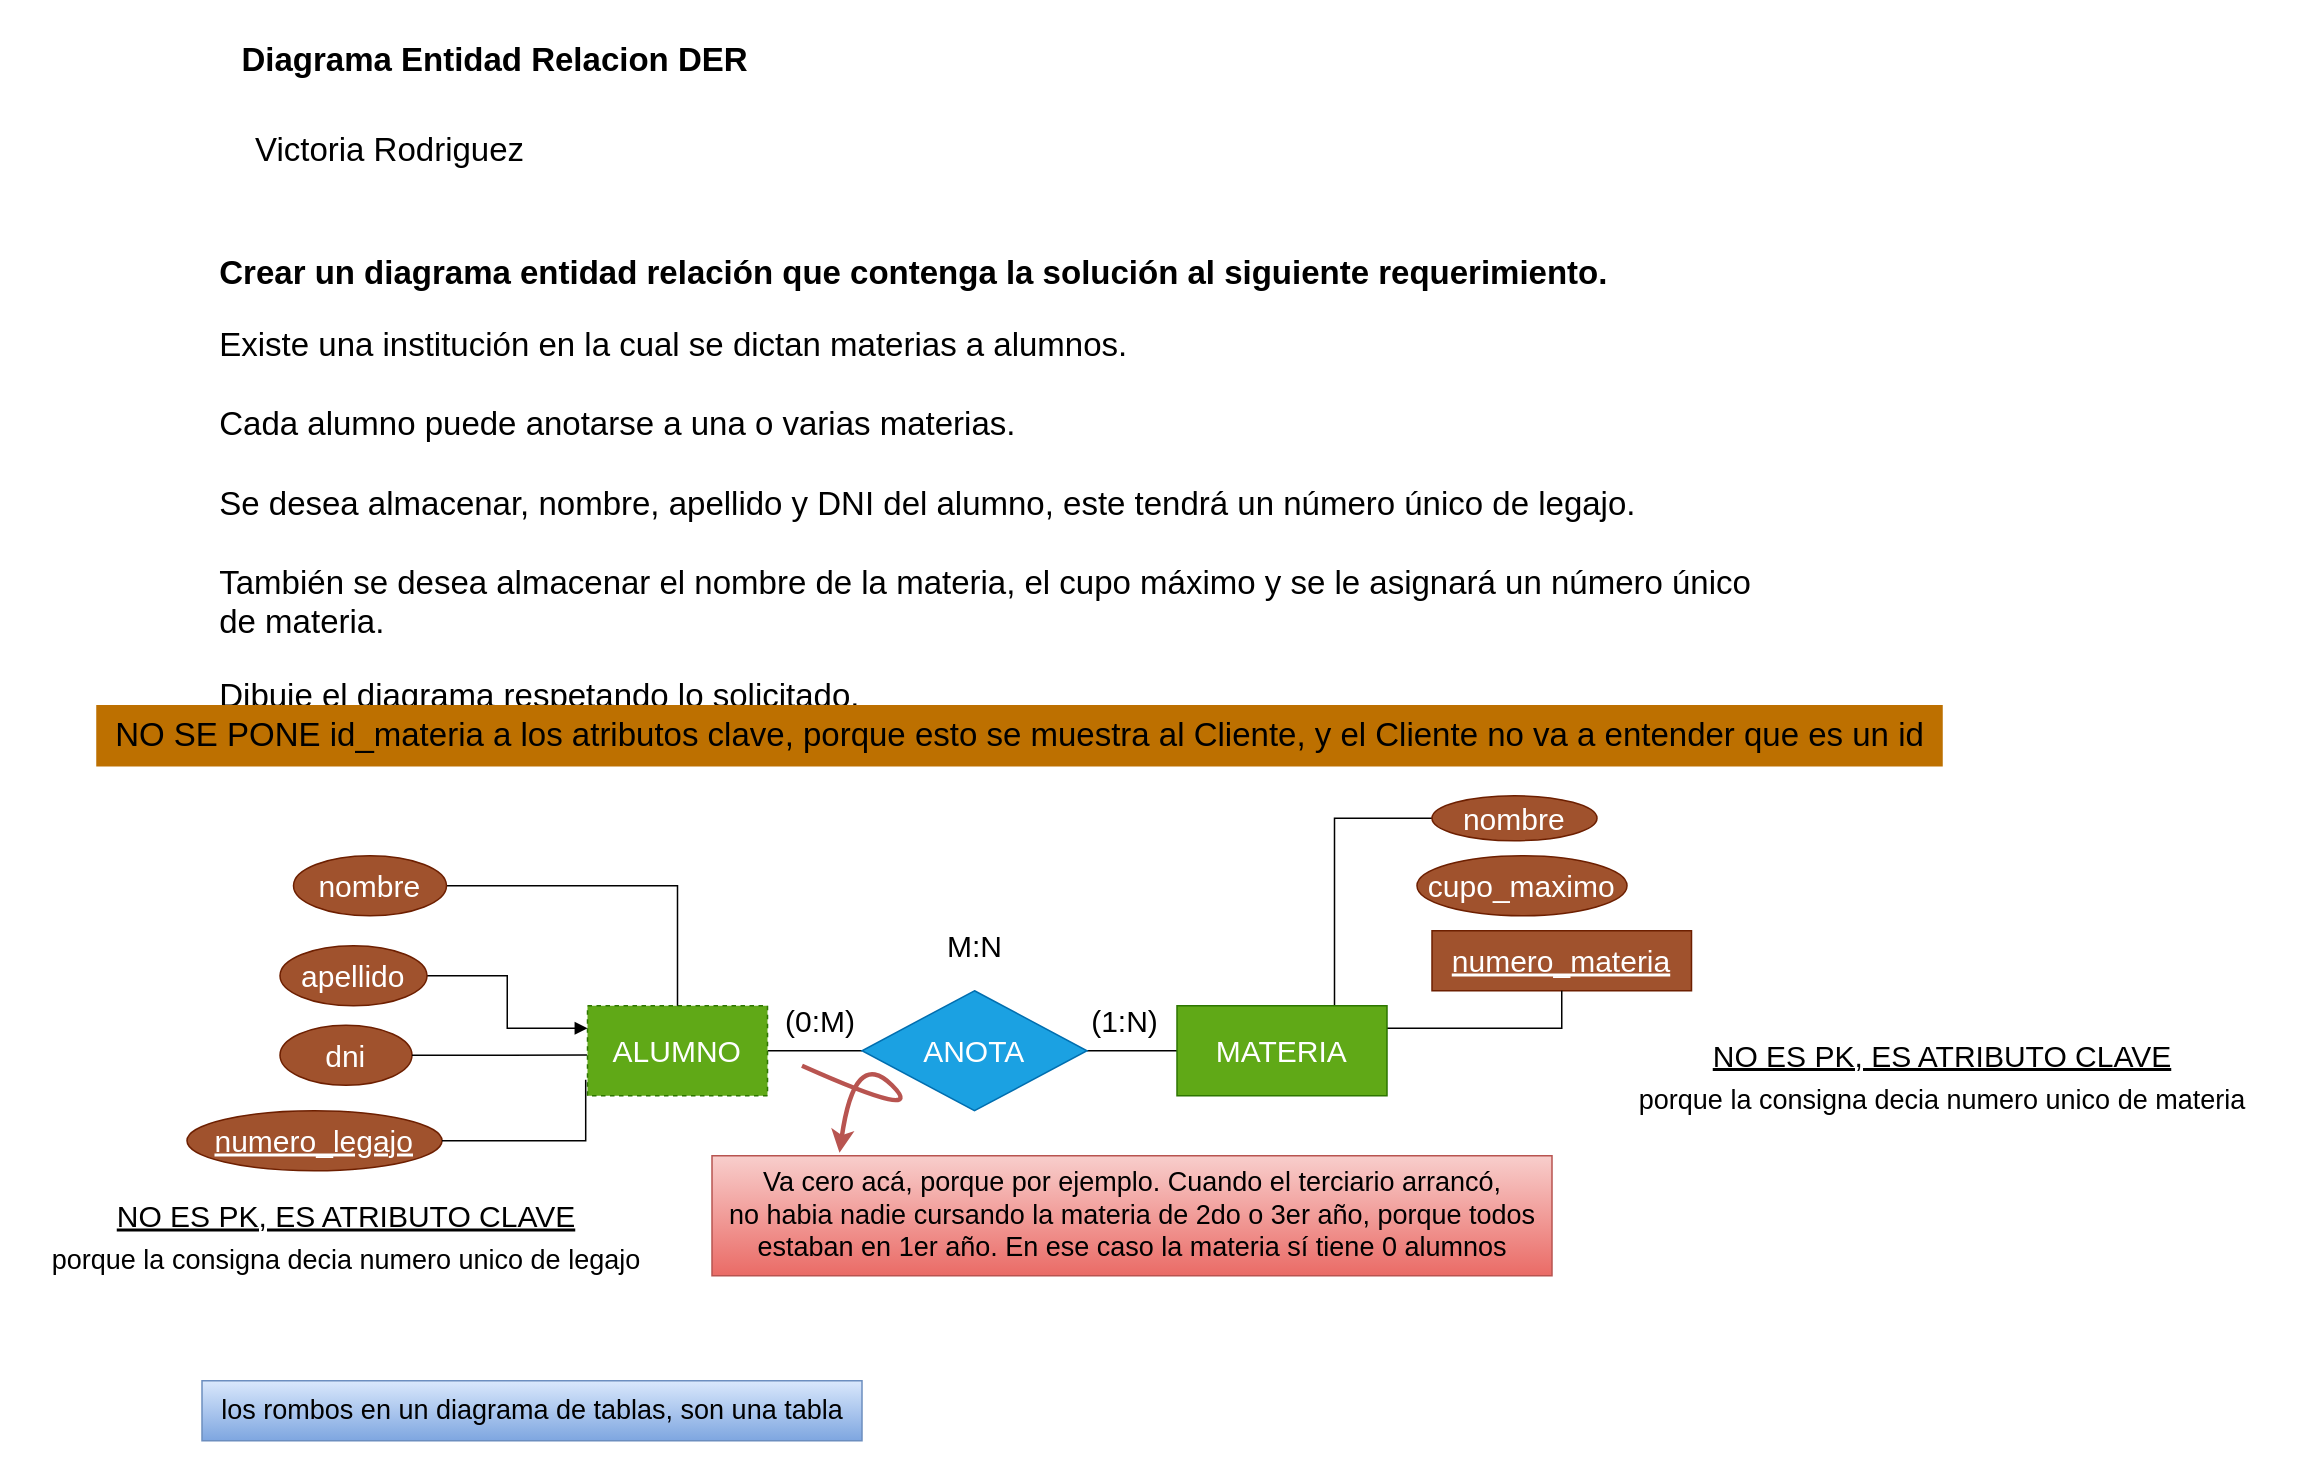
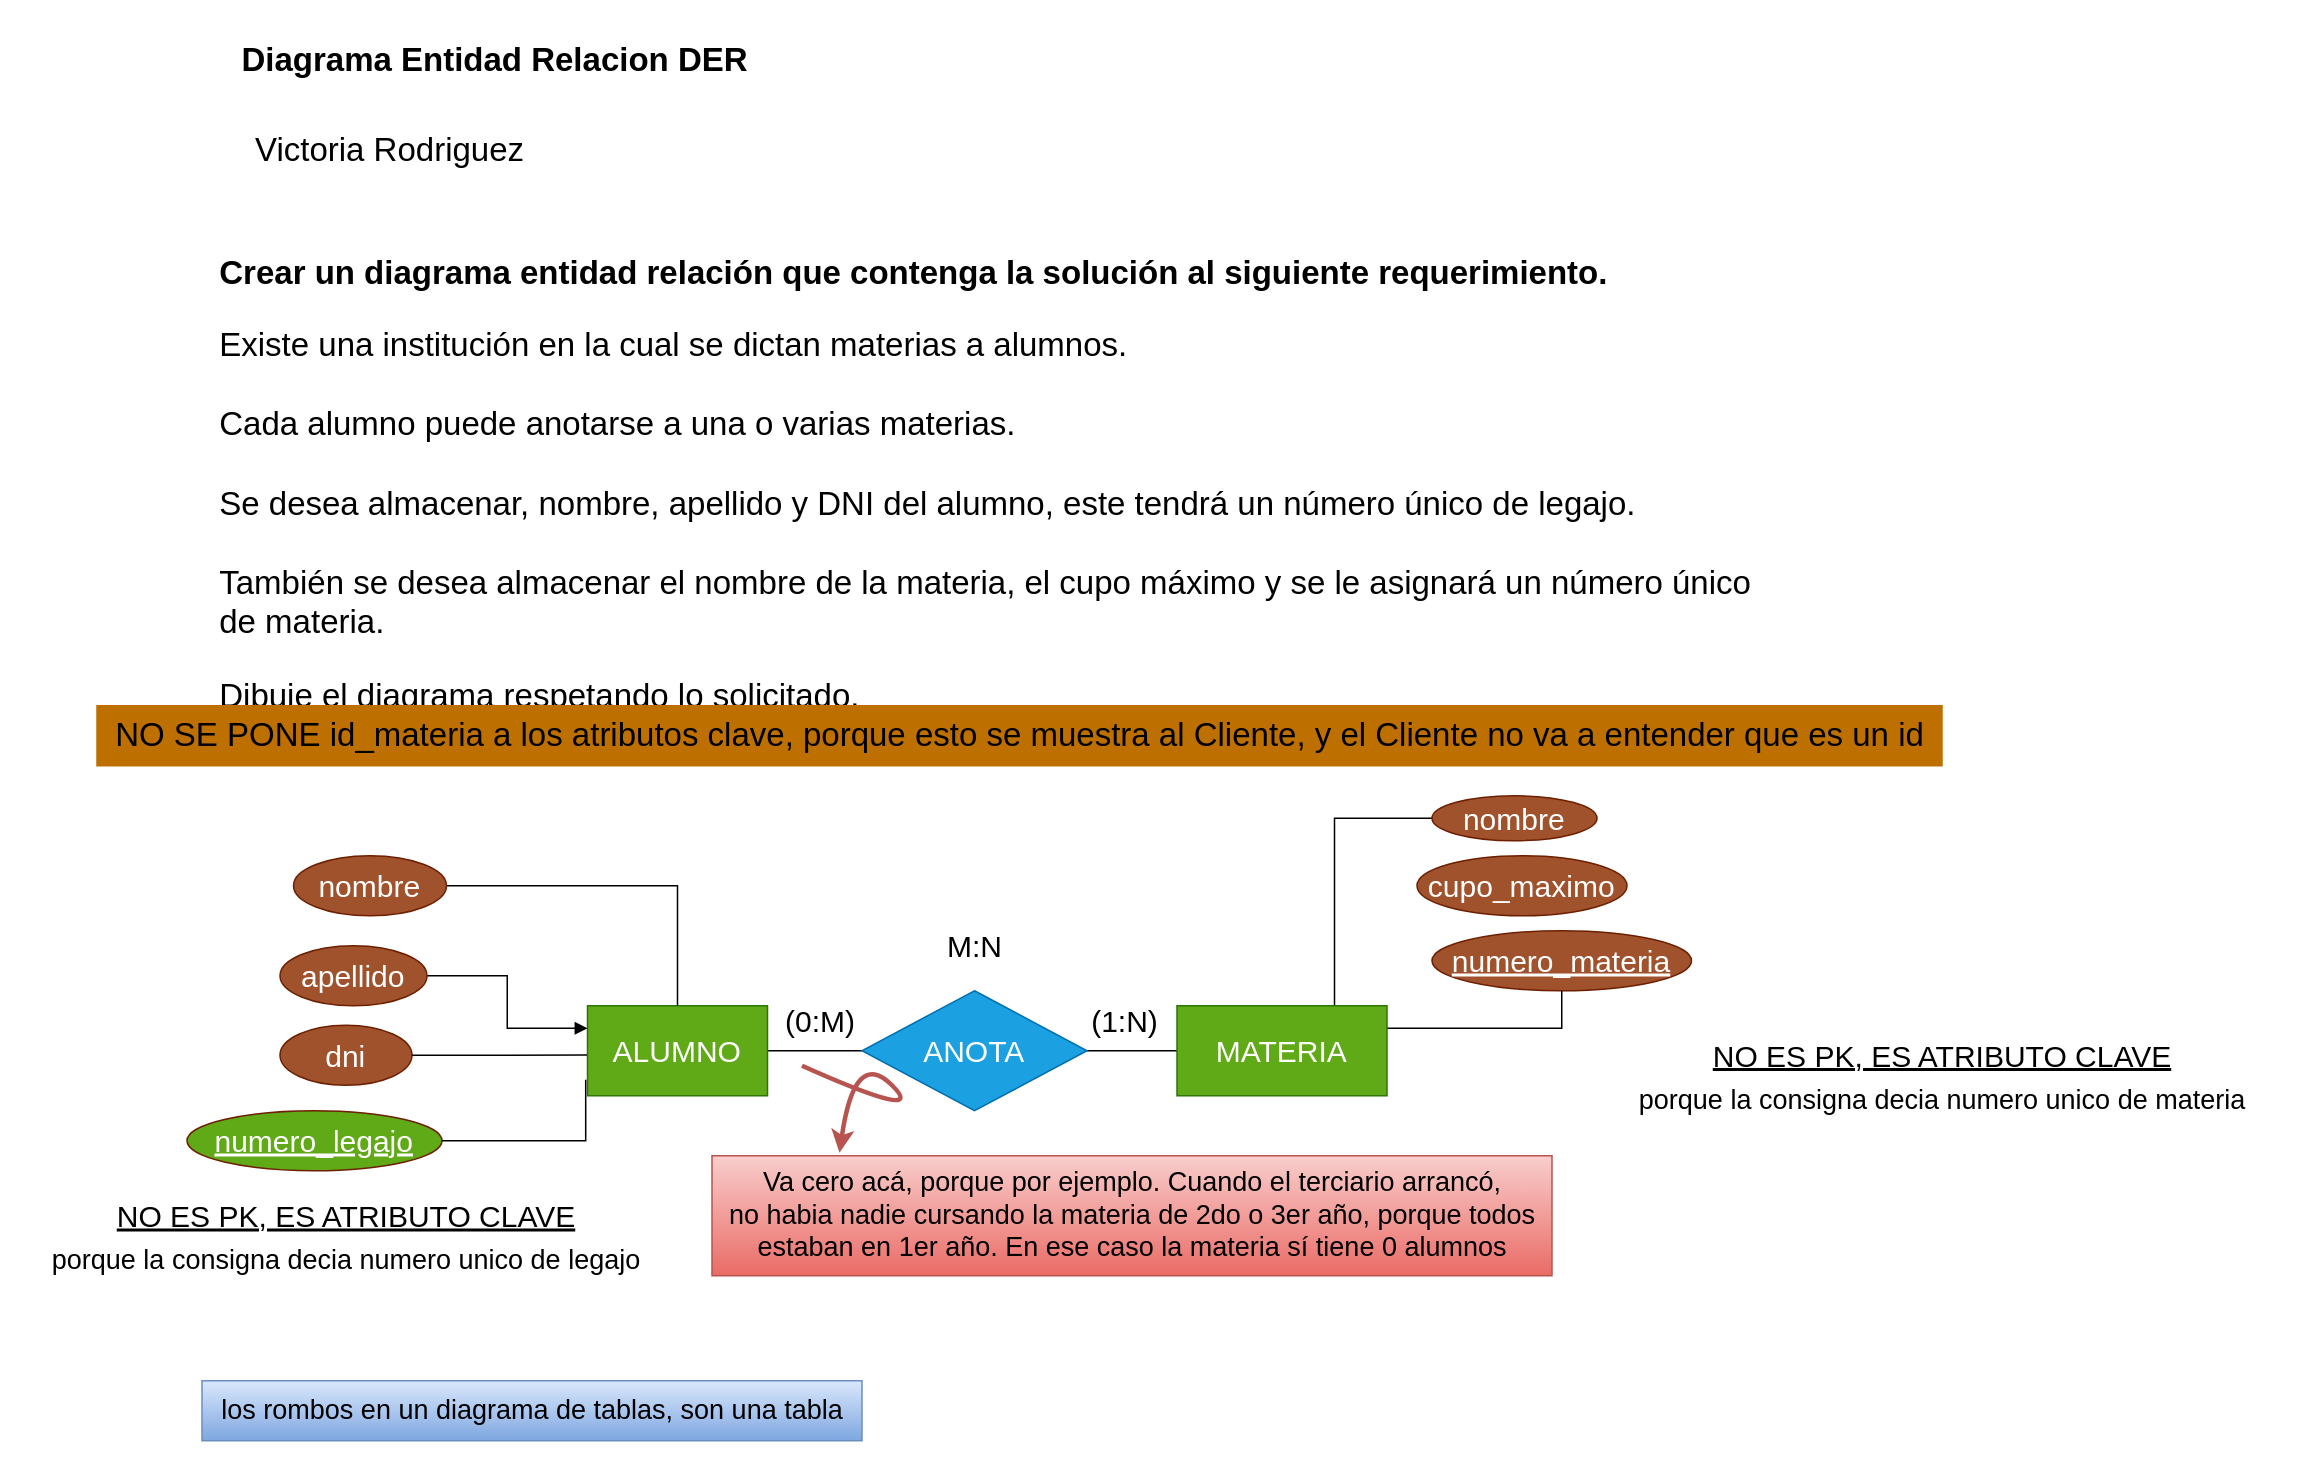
node "numero_materia": shape rectangle -> ellipse
node "ALUMNO": style dashed -> solid
node "numero_legajo": fillcolor #a0522d -> #60a917
